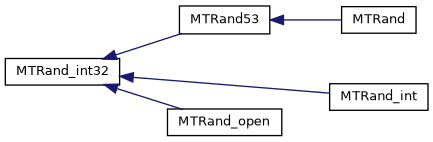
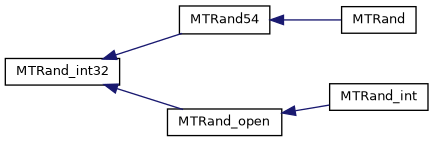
node "MTRand53": label "MTRand53" -> "MTRand54"
edge "MTRand_int" -> "MTRand_int32": now "MTRand_int" -> "MTRand_open"
